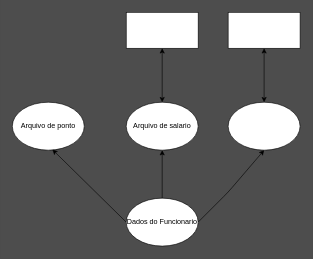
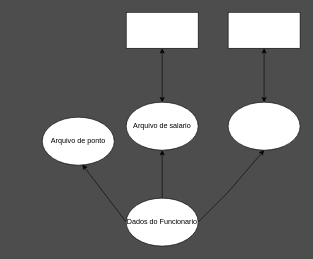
node "Arquivo de ponto": moved (48, 126) -> (78, 141)
